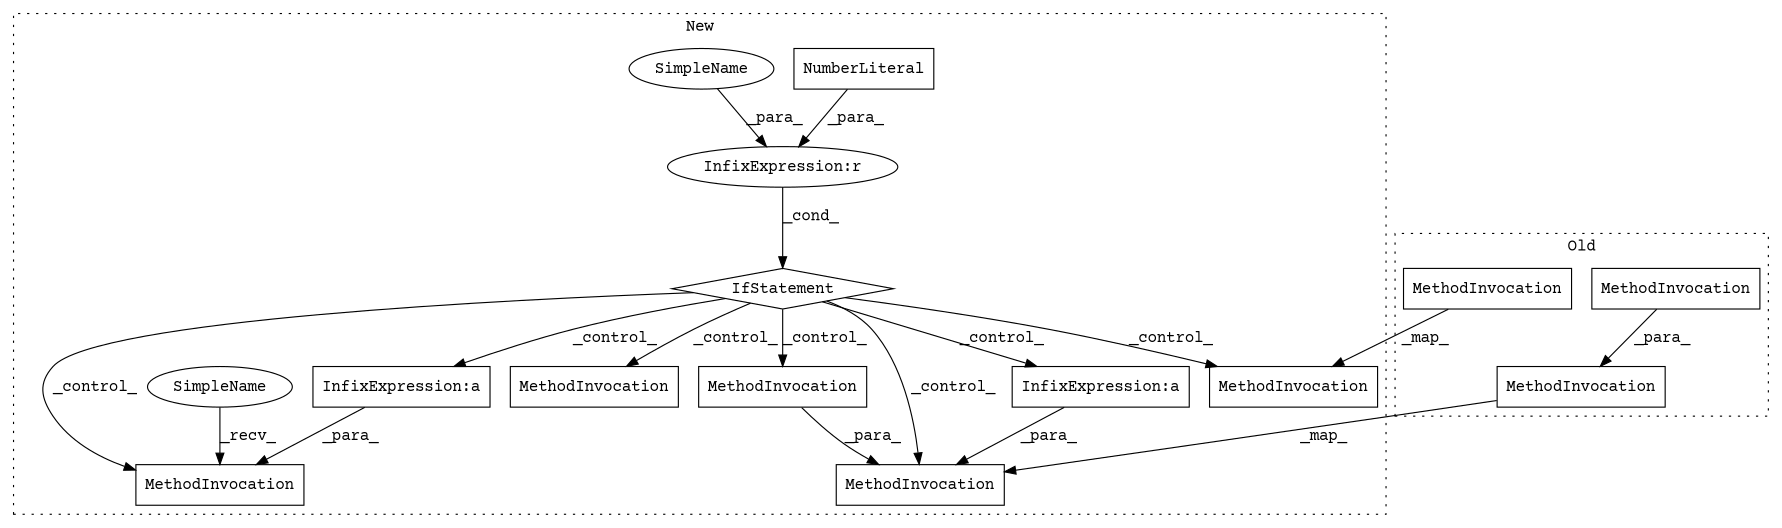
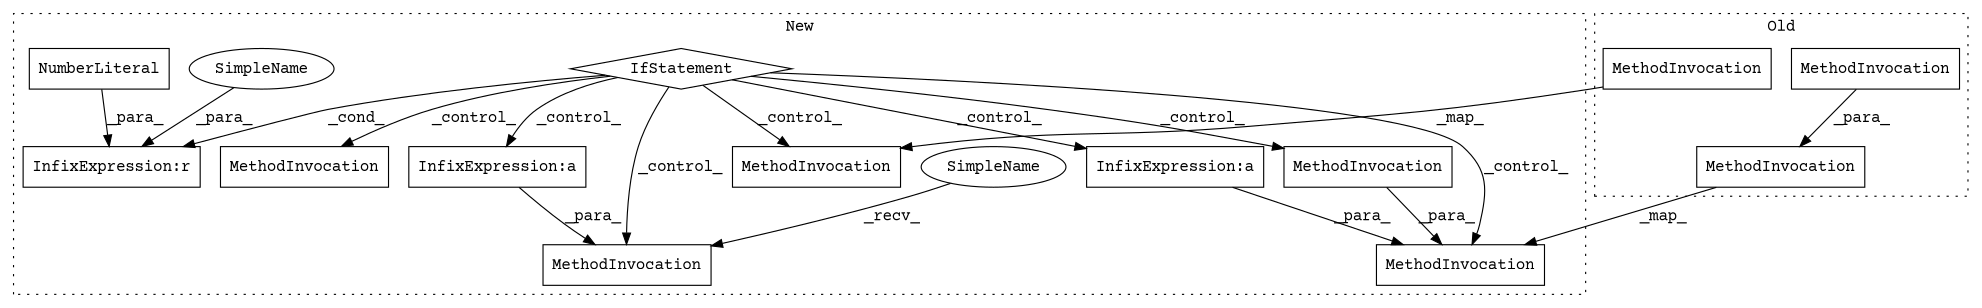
node "InfixExpression:r": shape ellipse -> box
edge "InfixExpression:r" -> "IfStatement": reversed
